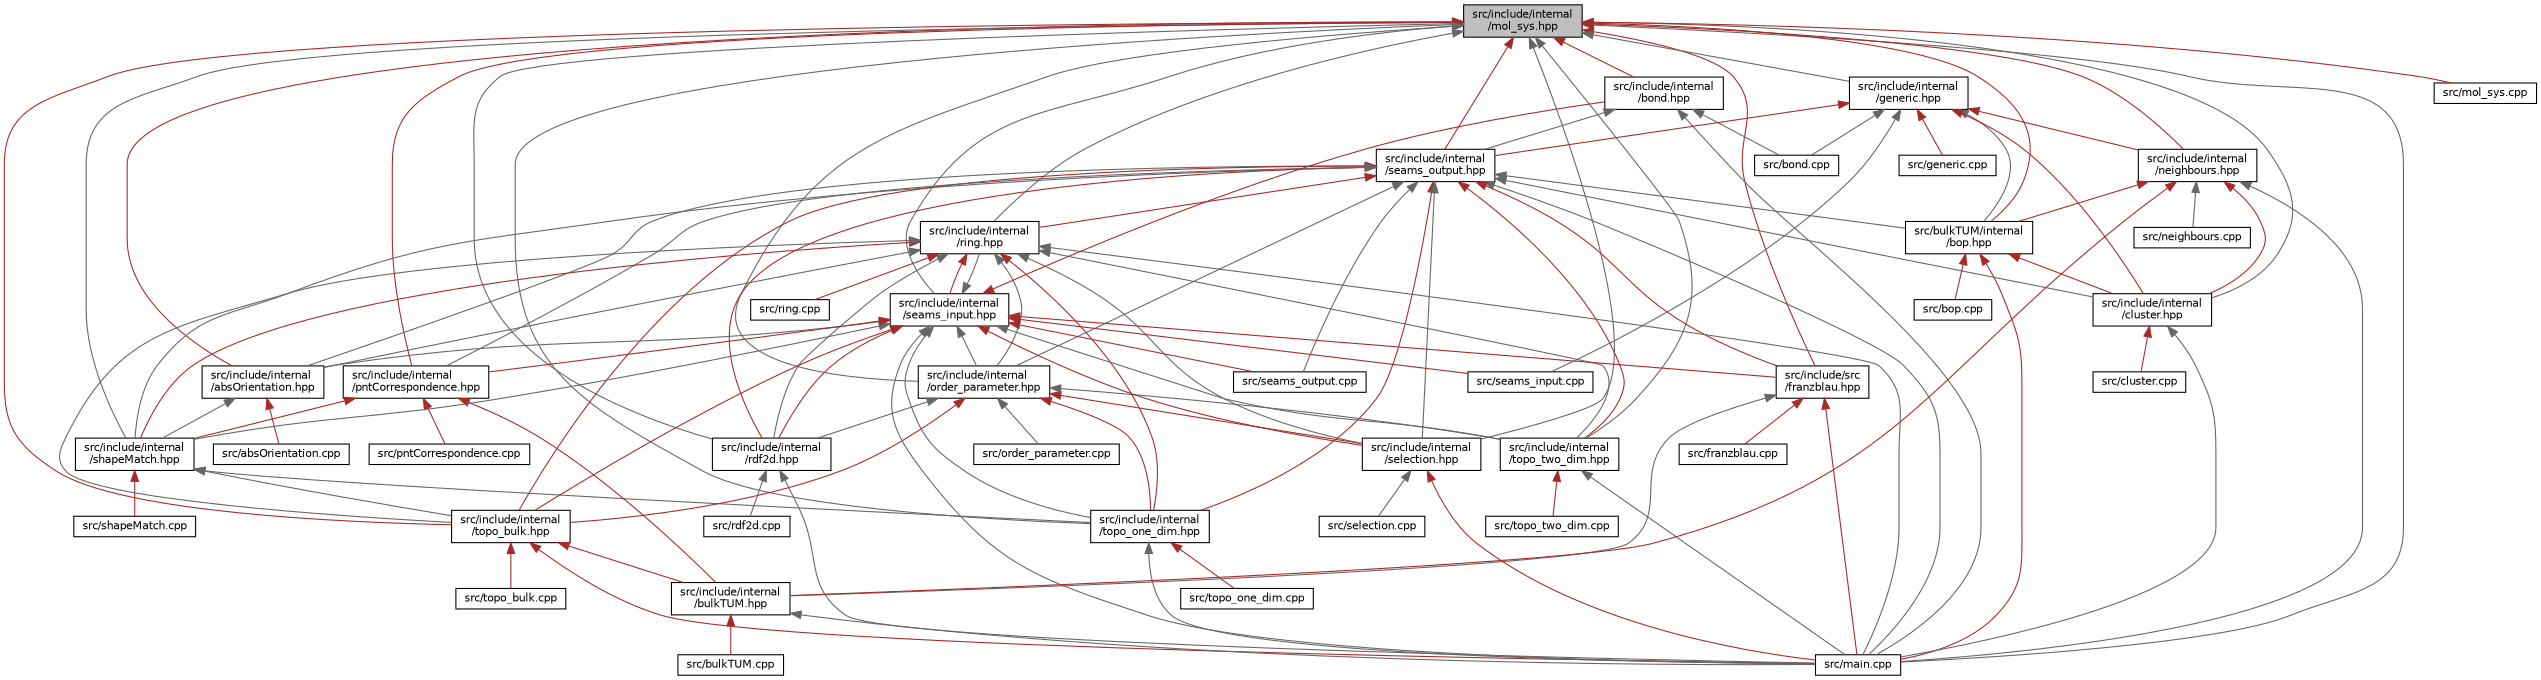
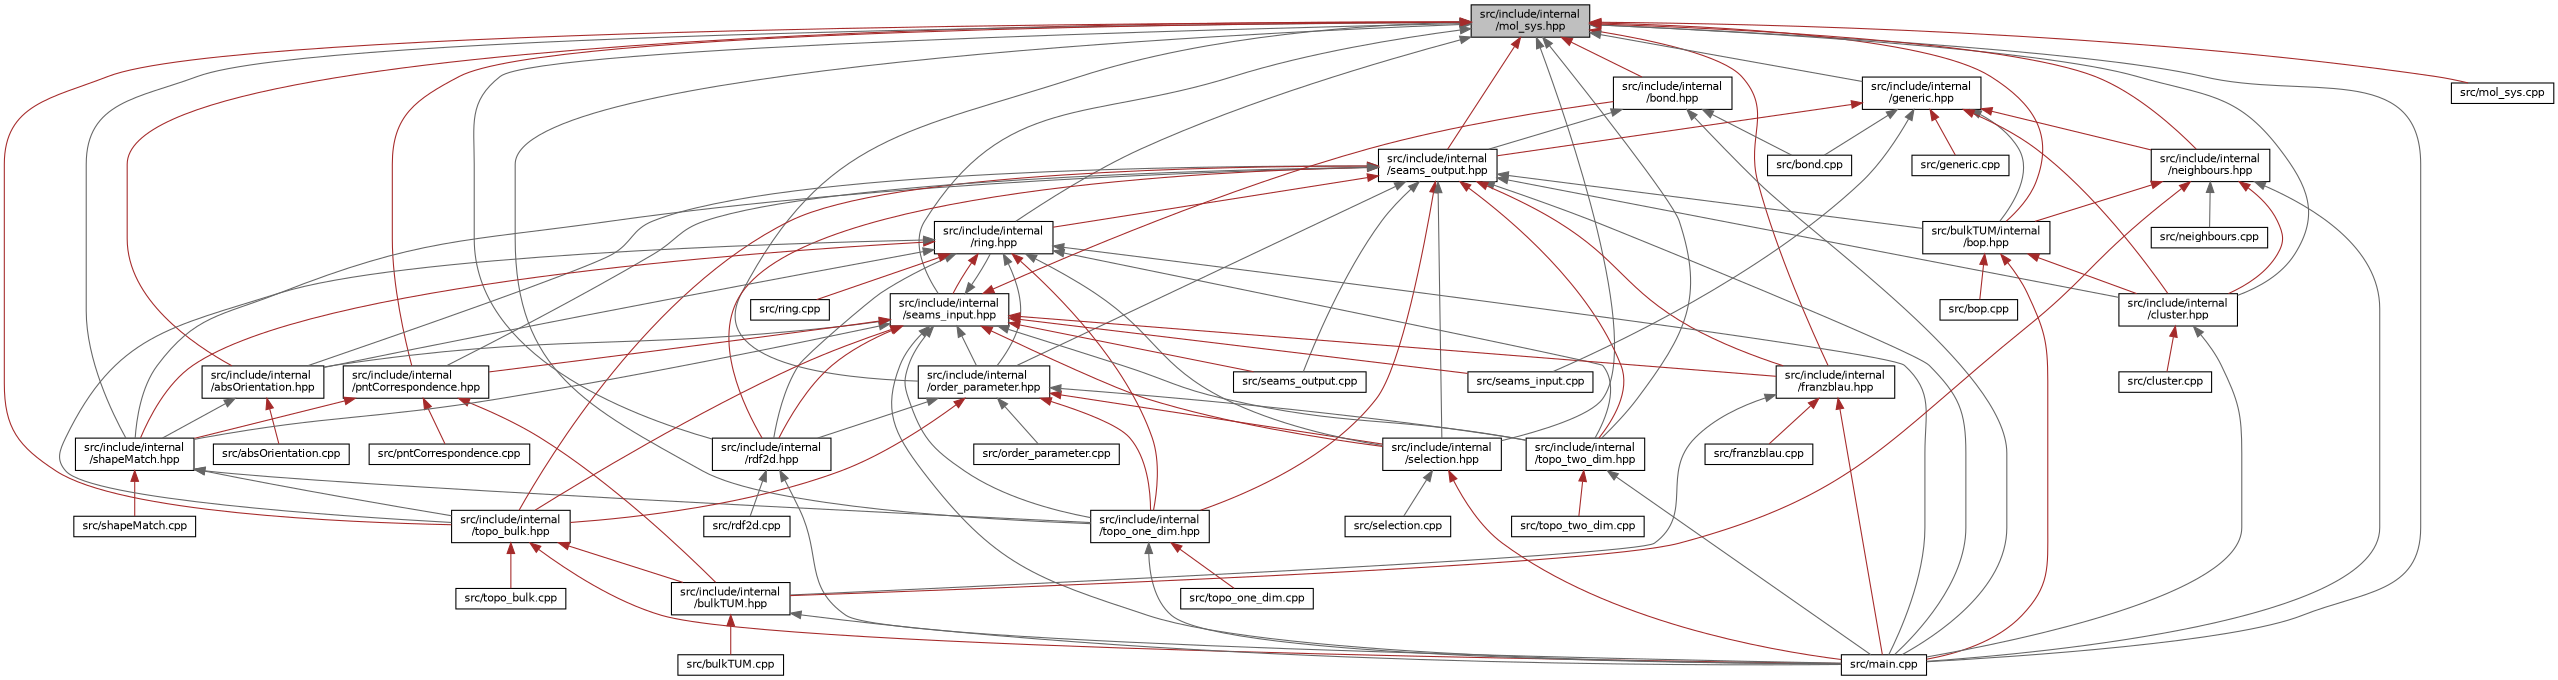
node "src/include/src /franzblau.hpp": label "src/include/src /franzblau.hpp" -> "src/include/internal /franzblau.hpp"
